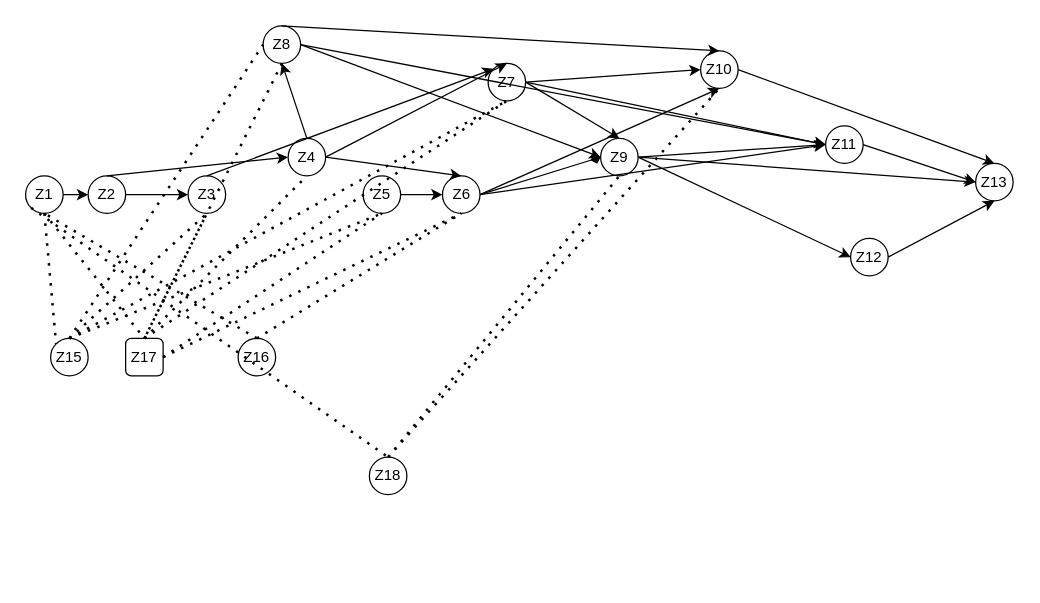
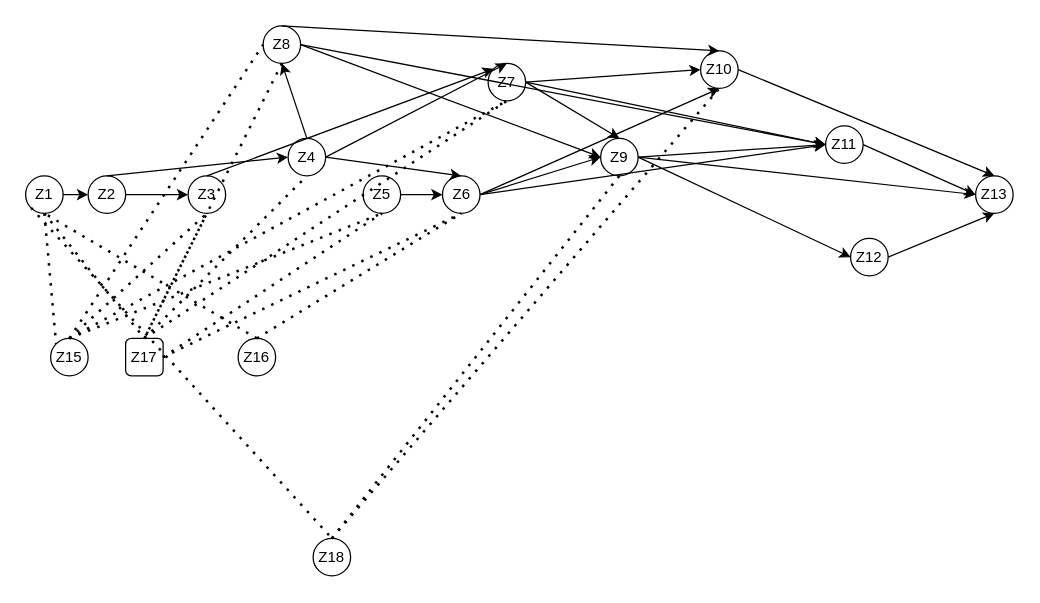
edge "Z6" -> "Z9": arrowhead diamond -> classic
node "Z13": moved (994, 182) -> (994, 194)
node "Z18": moved (388, 476) -> (332, 557)
